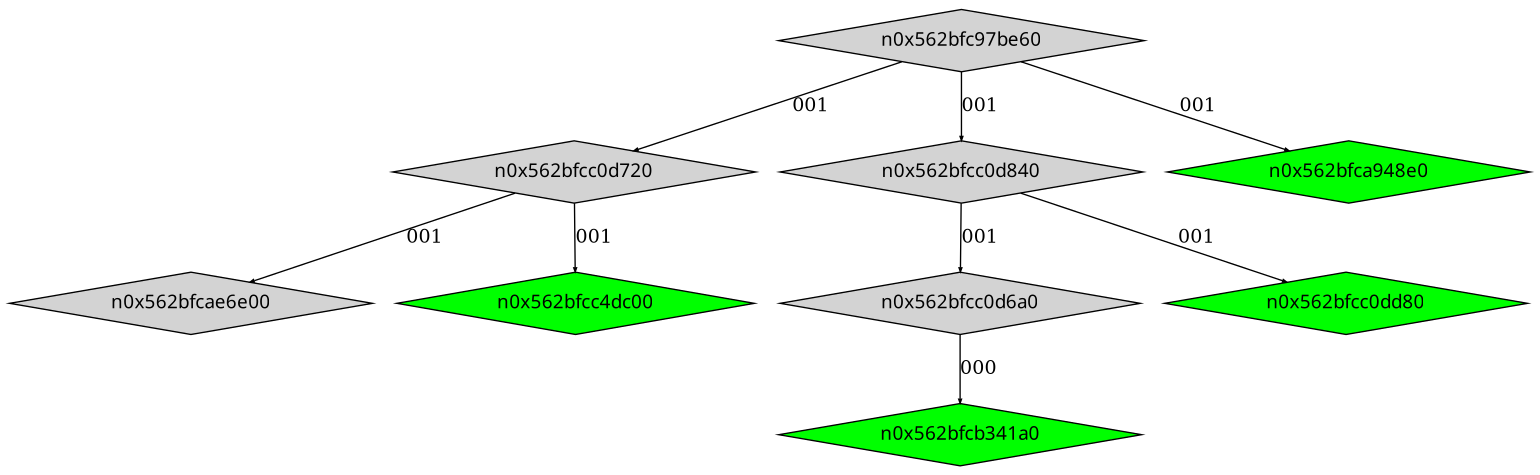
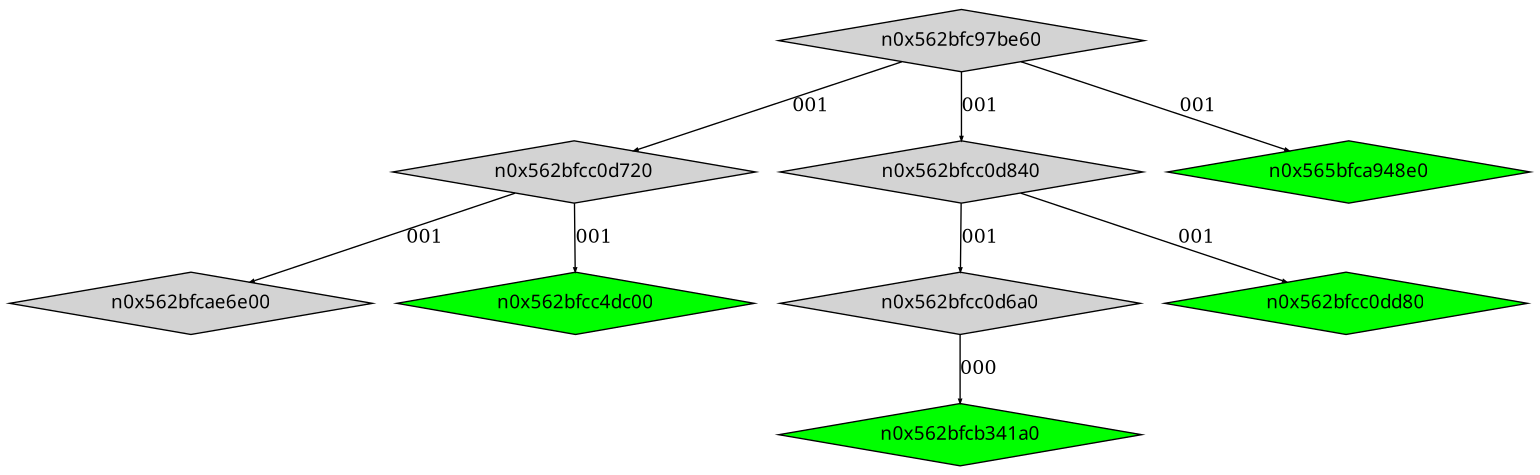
node "n0x562bfca948e0": label "n0x562bfca948e0" -> "n0x565bfca948e0"
